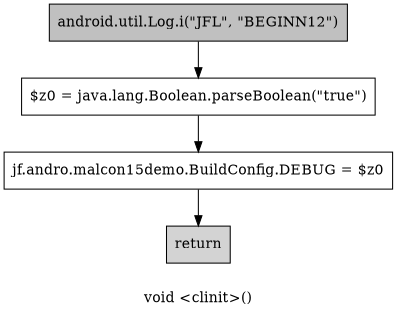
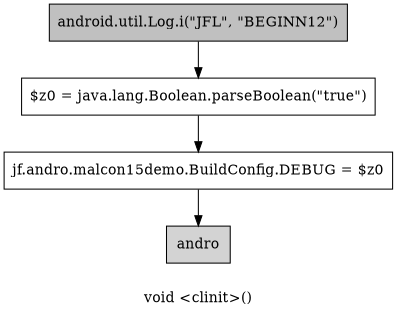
node "return": label "return" -> "andro"
